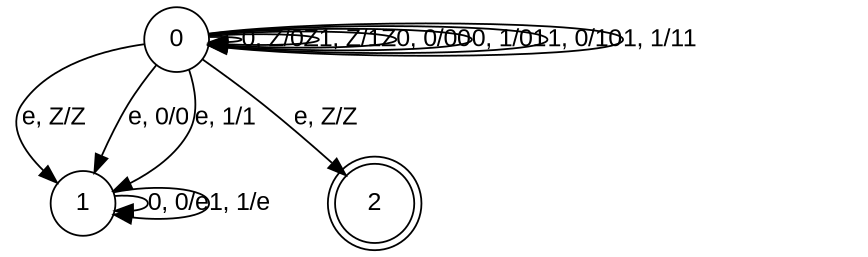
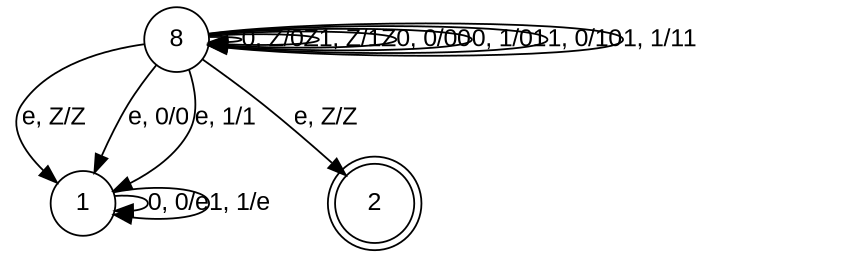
node "0": label "0" -> "8"
